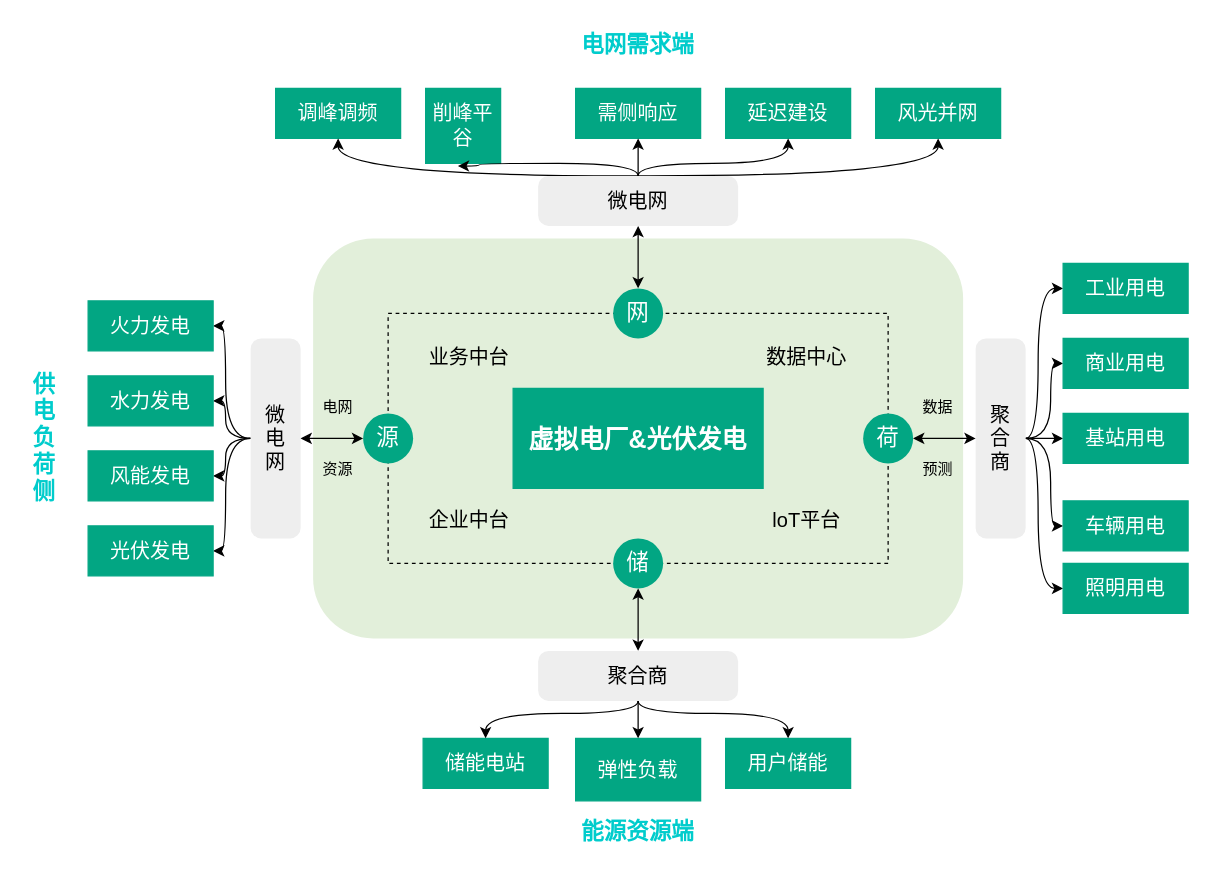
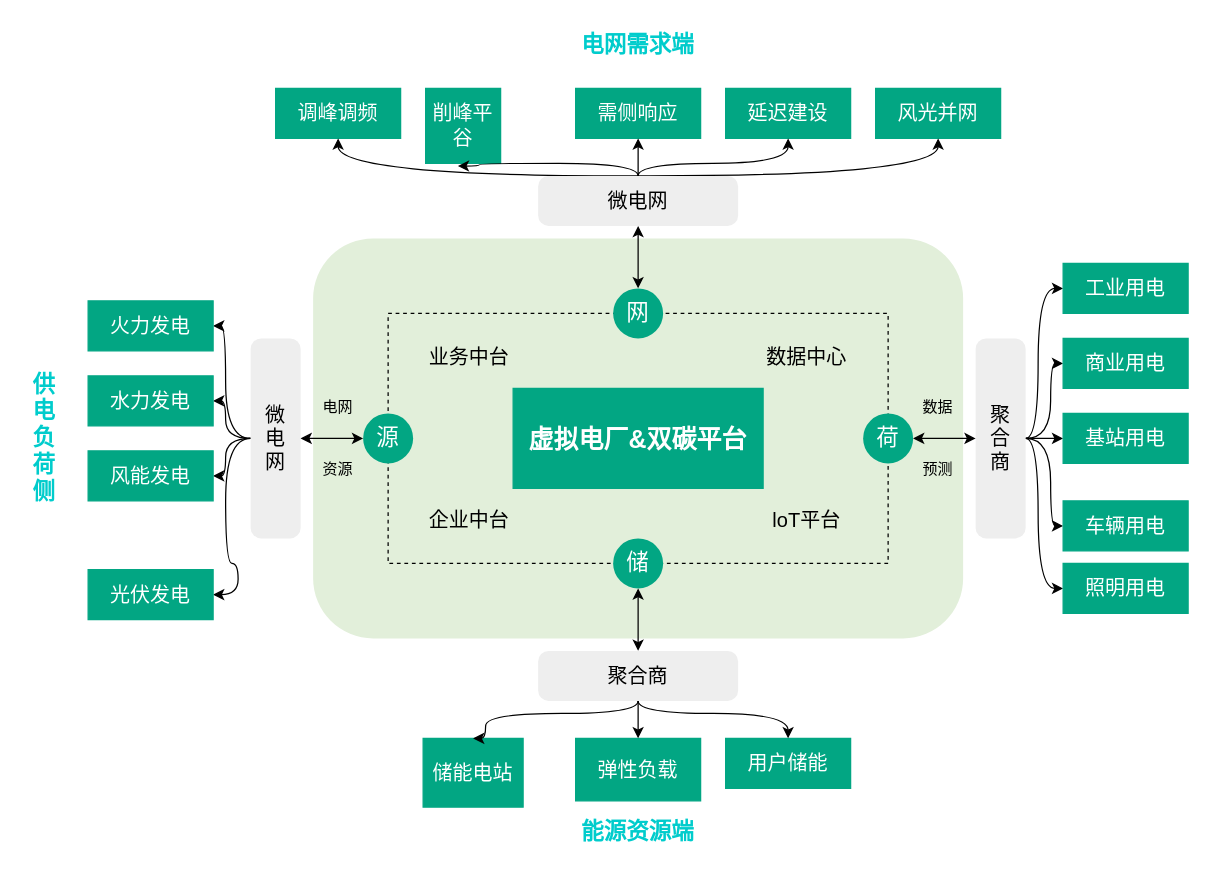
node "虚拟电厂&光伏发电": label "虚拟电厂&光伏发电" -> "虚拟电厂&双碳平台"
node "光伏发电": moved (151, 551) -> (151, 594)
node "储能电站": size 125x50 -> 100x69
